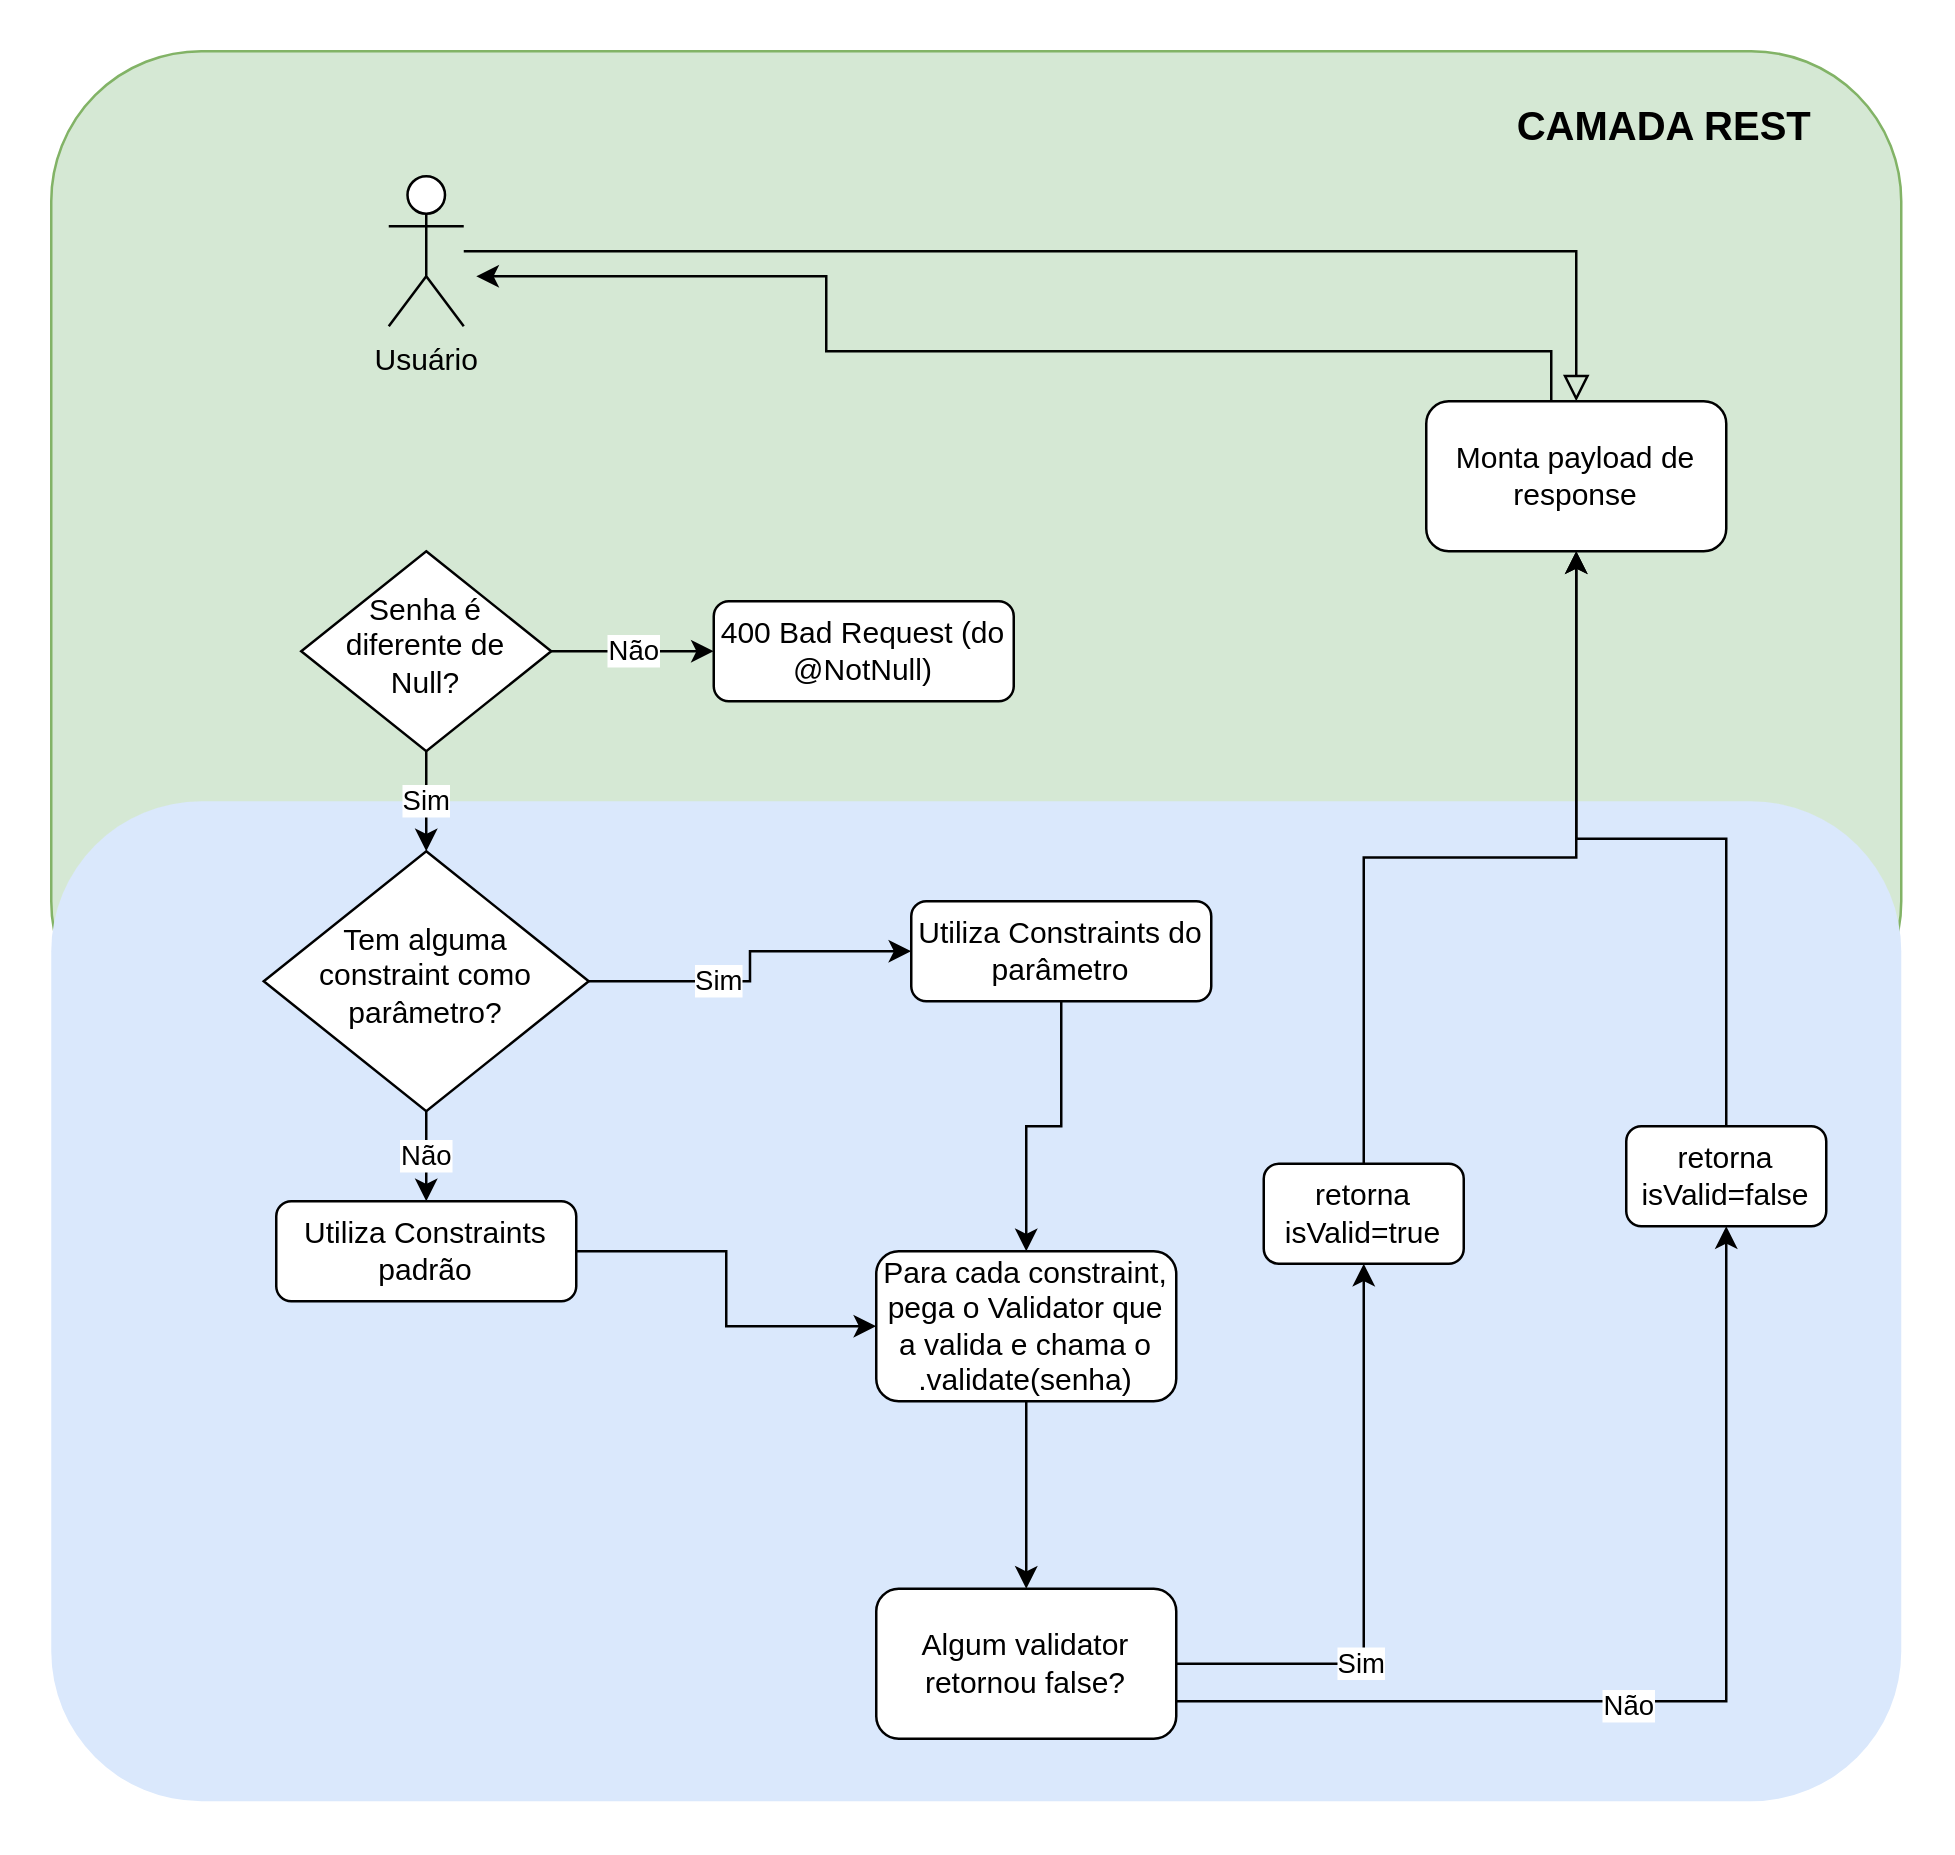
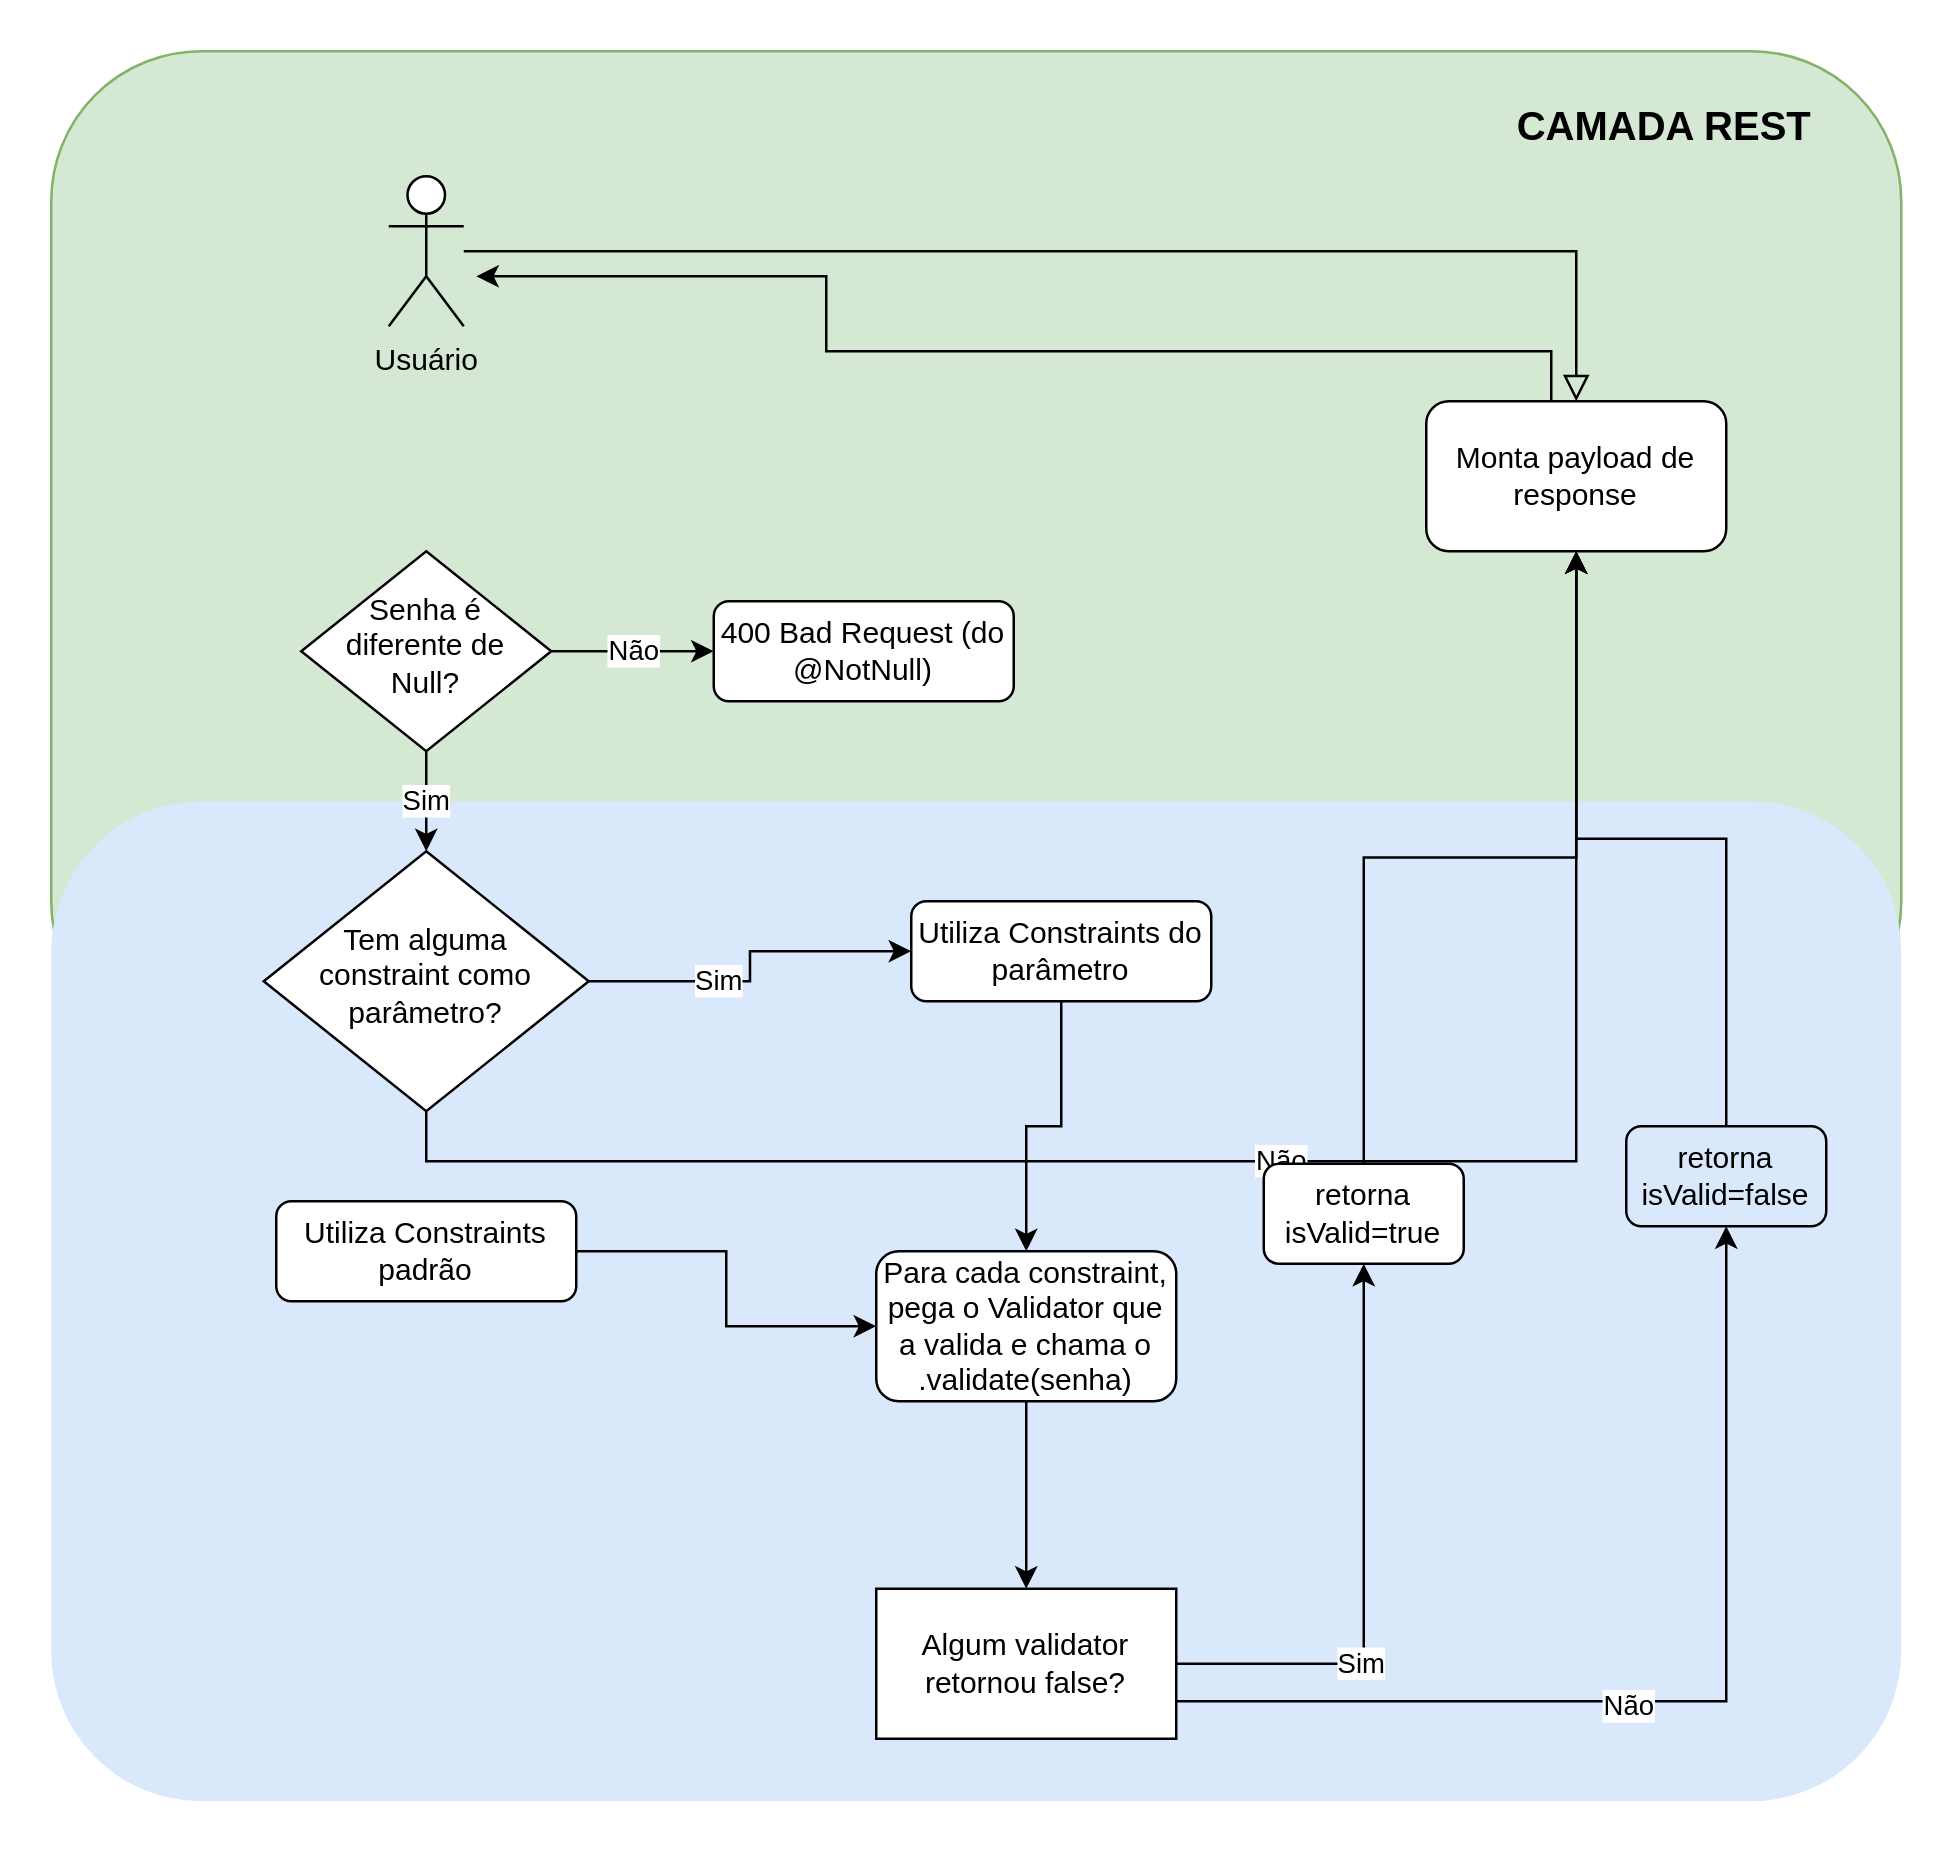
edge "Tem alguma constraint como parâmetro?" -> "Utiliza Constraints padrão": now "Tem alguma constraint como parâmetro?" -> "Monta payload de response"
node "retorna isValid=false": fillcolor #ffffff -> #dae8fc
node "Algum validator retornou false?": shape rounded rectangle -> rectangle
